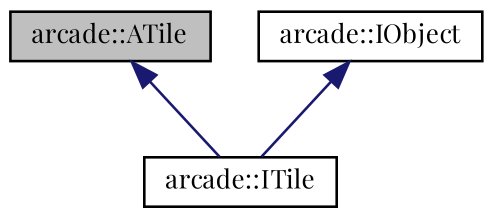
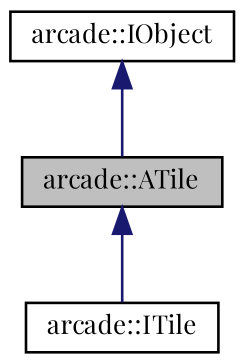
edge "arcade::ITile" -> "arcade::IObject": now "arcade::ATile" -> "arcade::IObject"
